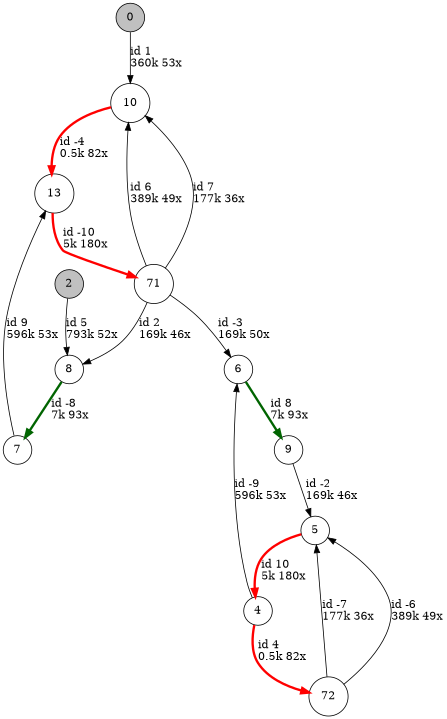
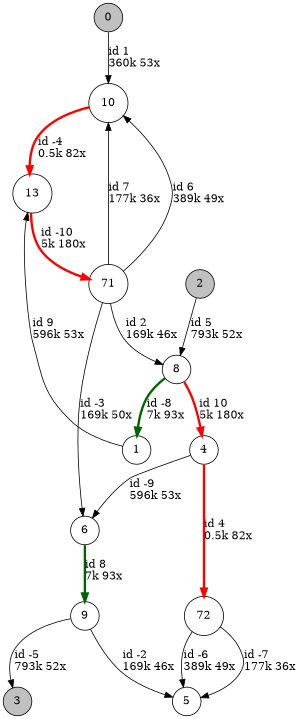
node "7": label "7" -> "1"
edge "5" -> "4": now "8" -> "4"
node "3": added
